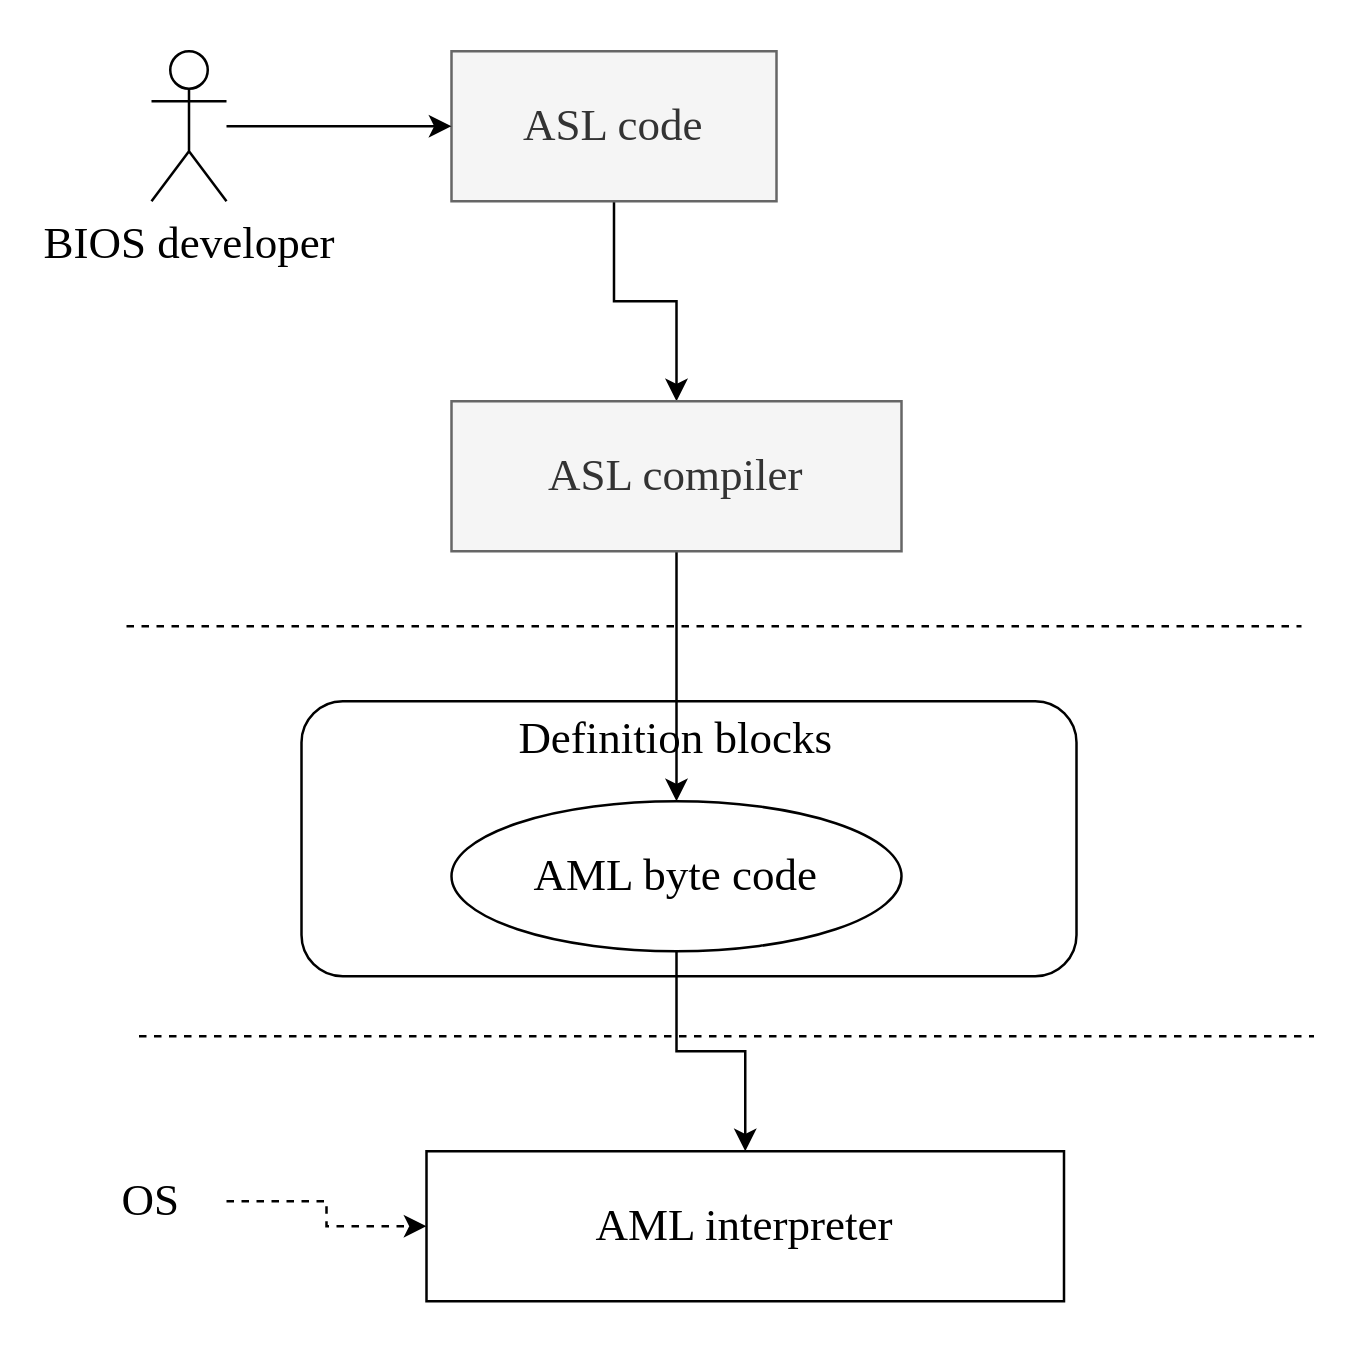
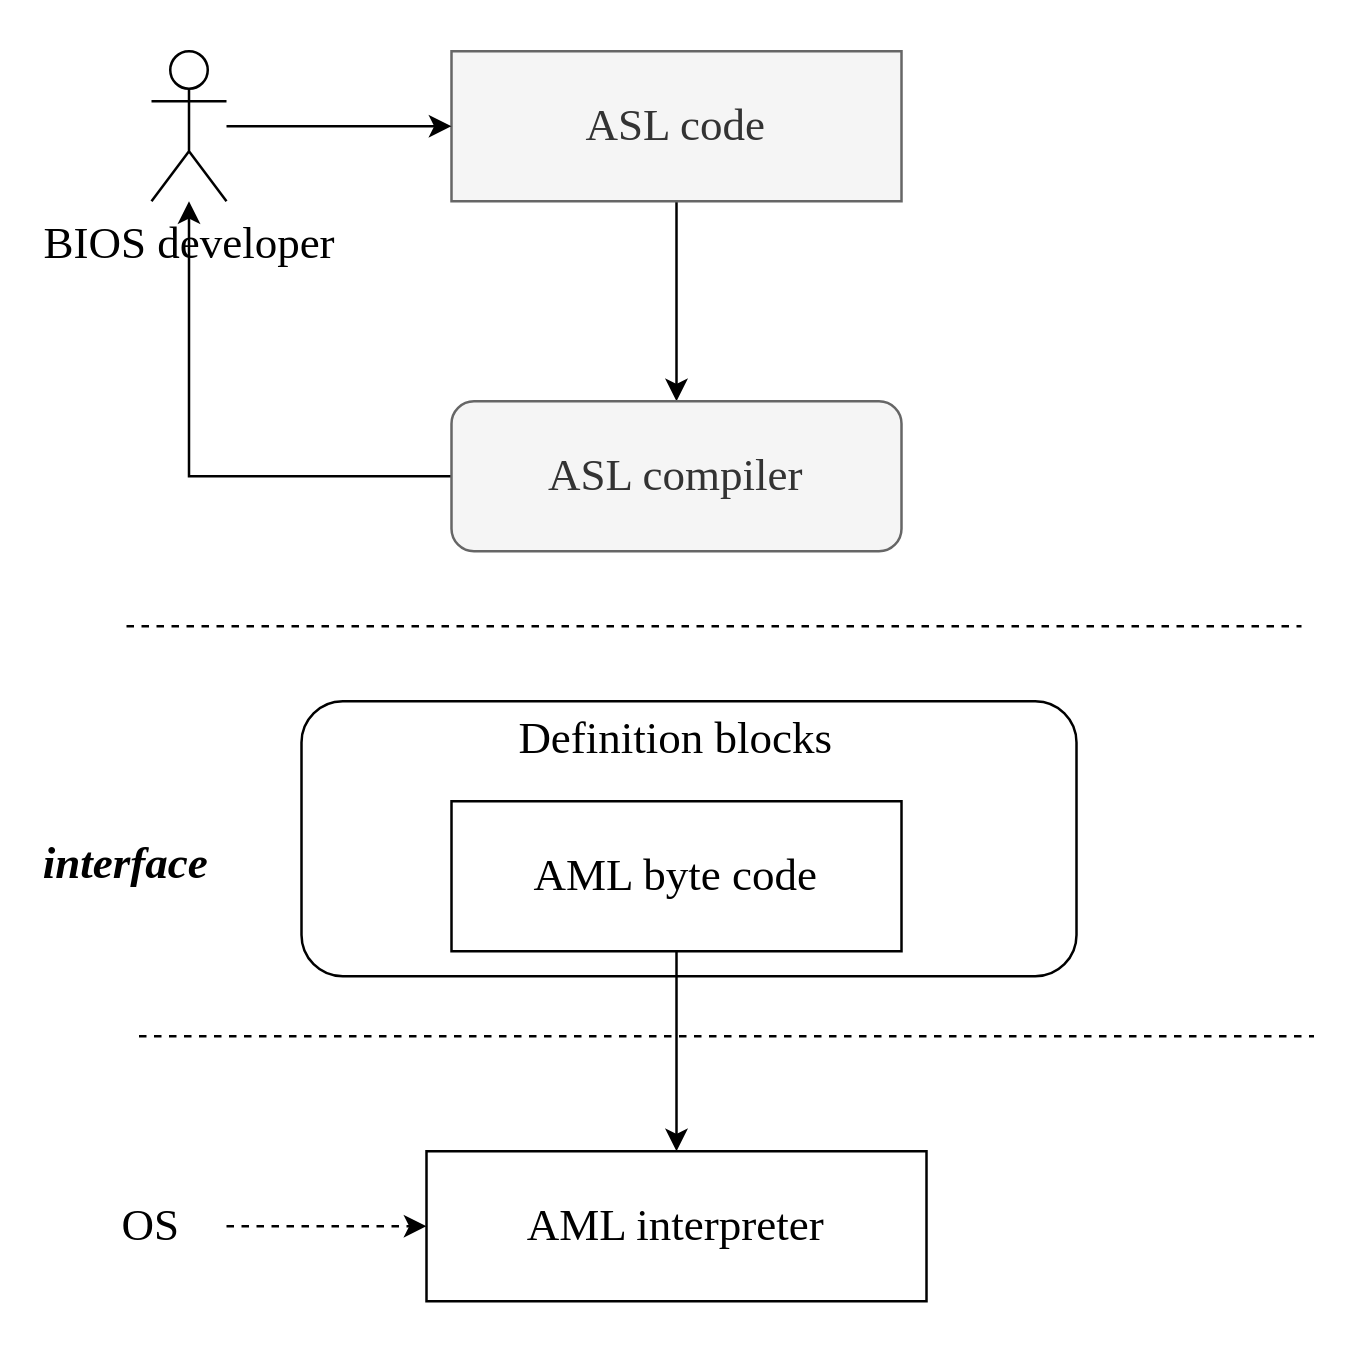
node "ASL code": size 325x150 -> 450x150
node "ASL compiler": shape rectangle -> rounded rectangle
edge "ASL compiler" -> "AML byte code": now "ASL compiler" -> "BIOS developer"
node "interface": added
node "AML byte code": shape ellipse -> rectangle
node "OS": moved (151, 1201) -> (151, 1226)
node "AML interpreter": size 638x150 -> 500x150
